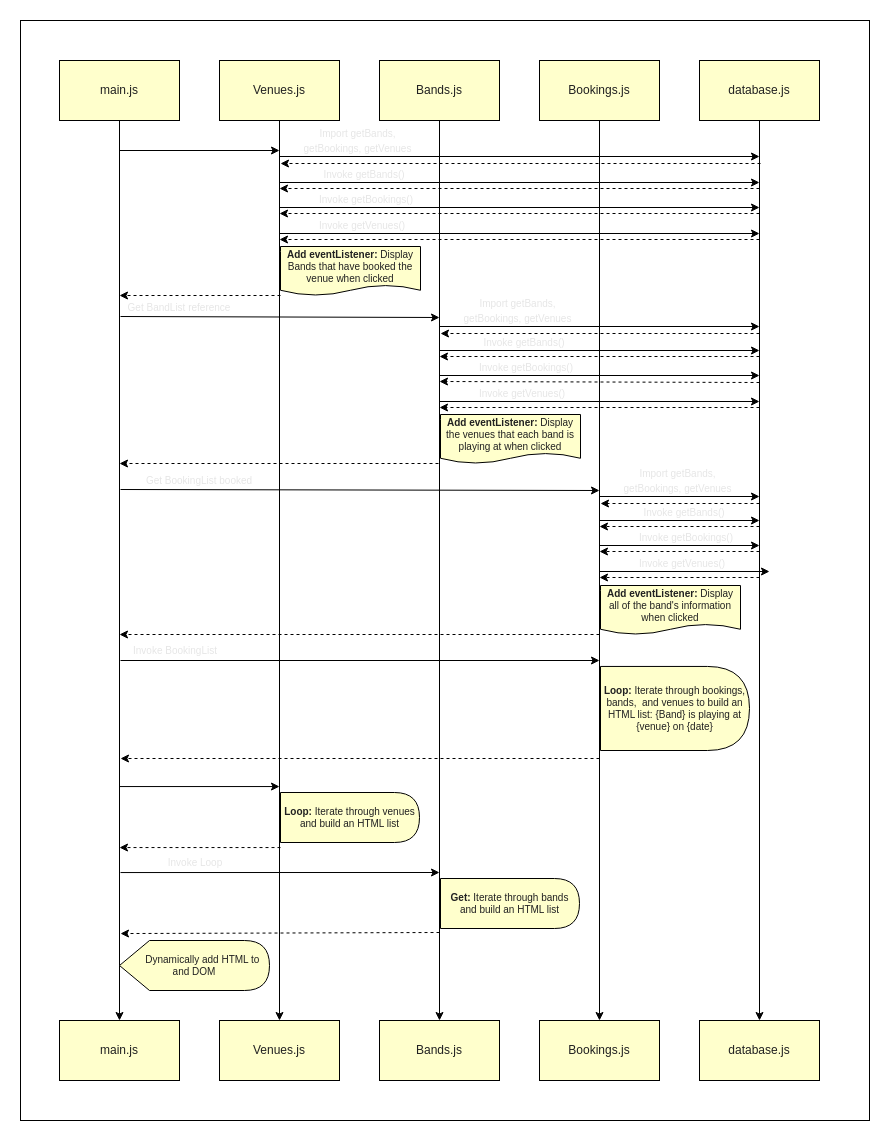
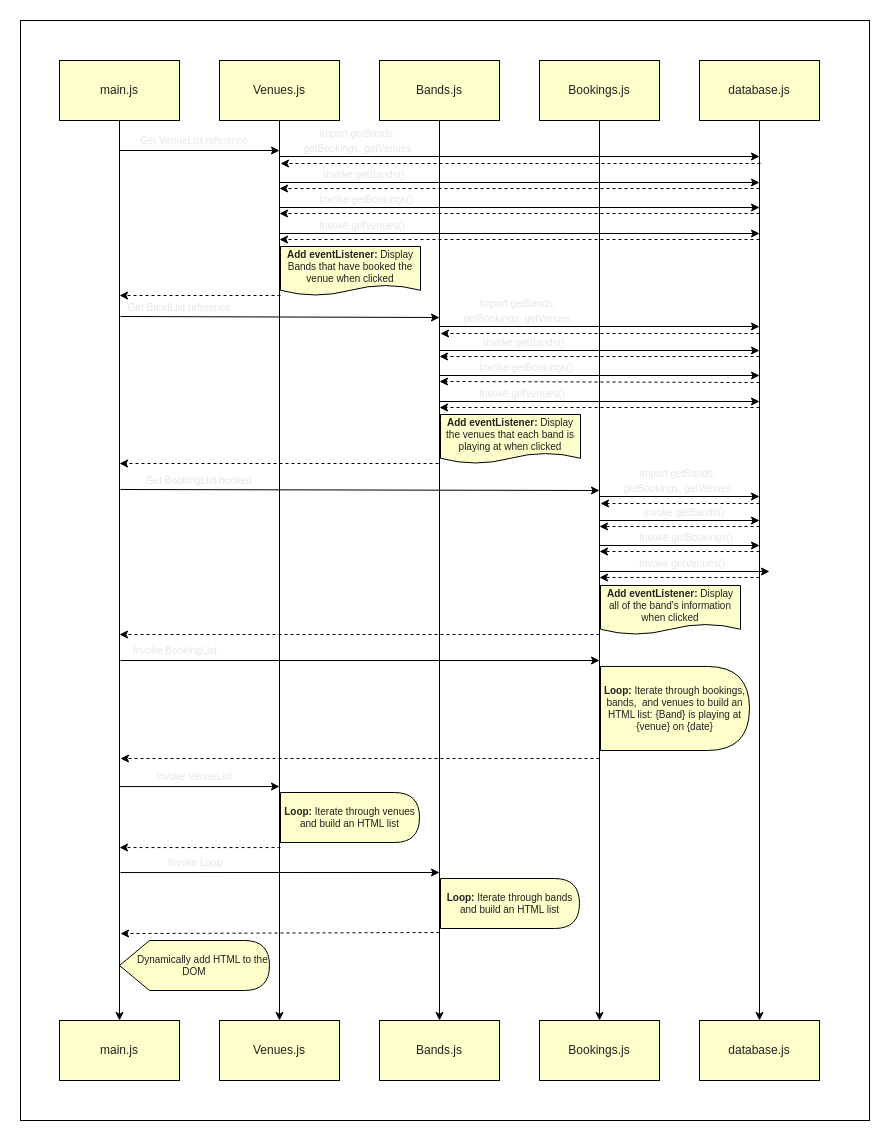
node "Get VenueList reference": added
node "Invoke VenueList": added
node "Get: Iterate through bands and build an HTML list": label "Get: Iterate through bands and build an HTML list" -> "Loop: Iterate through bands and build an HTML list"
node "Dynamically add HTML to and DOM": label "Dynamically add HTML to and DOM" -> "Dynamically add HTML to the DOM"
